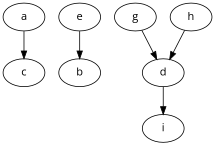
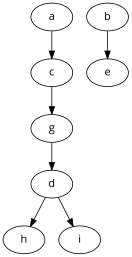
edge "e" -> "b": reversed
edge "h" -> "d": reversed
edge "c" -> "g": added
